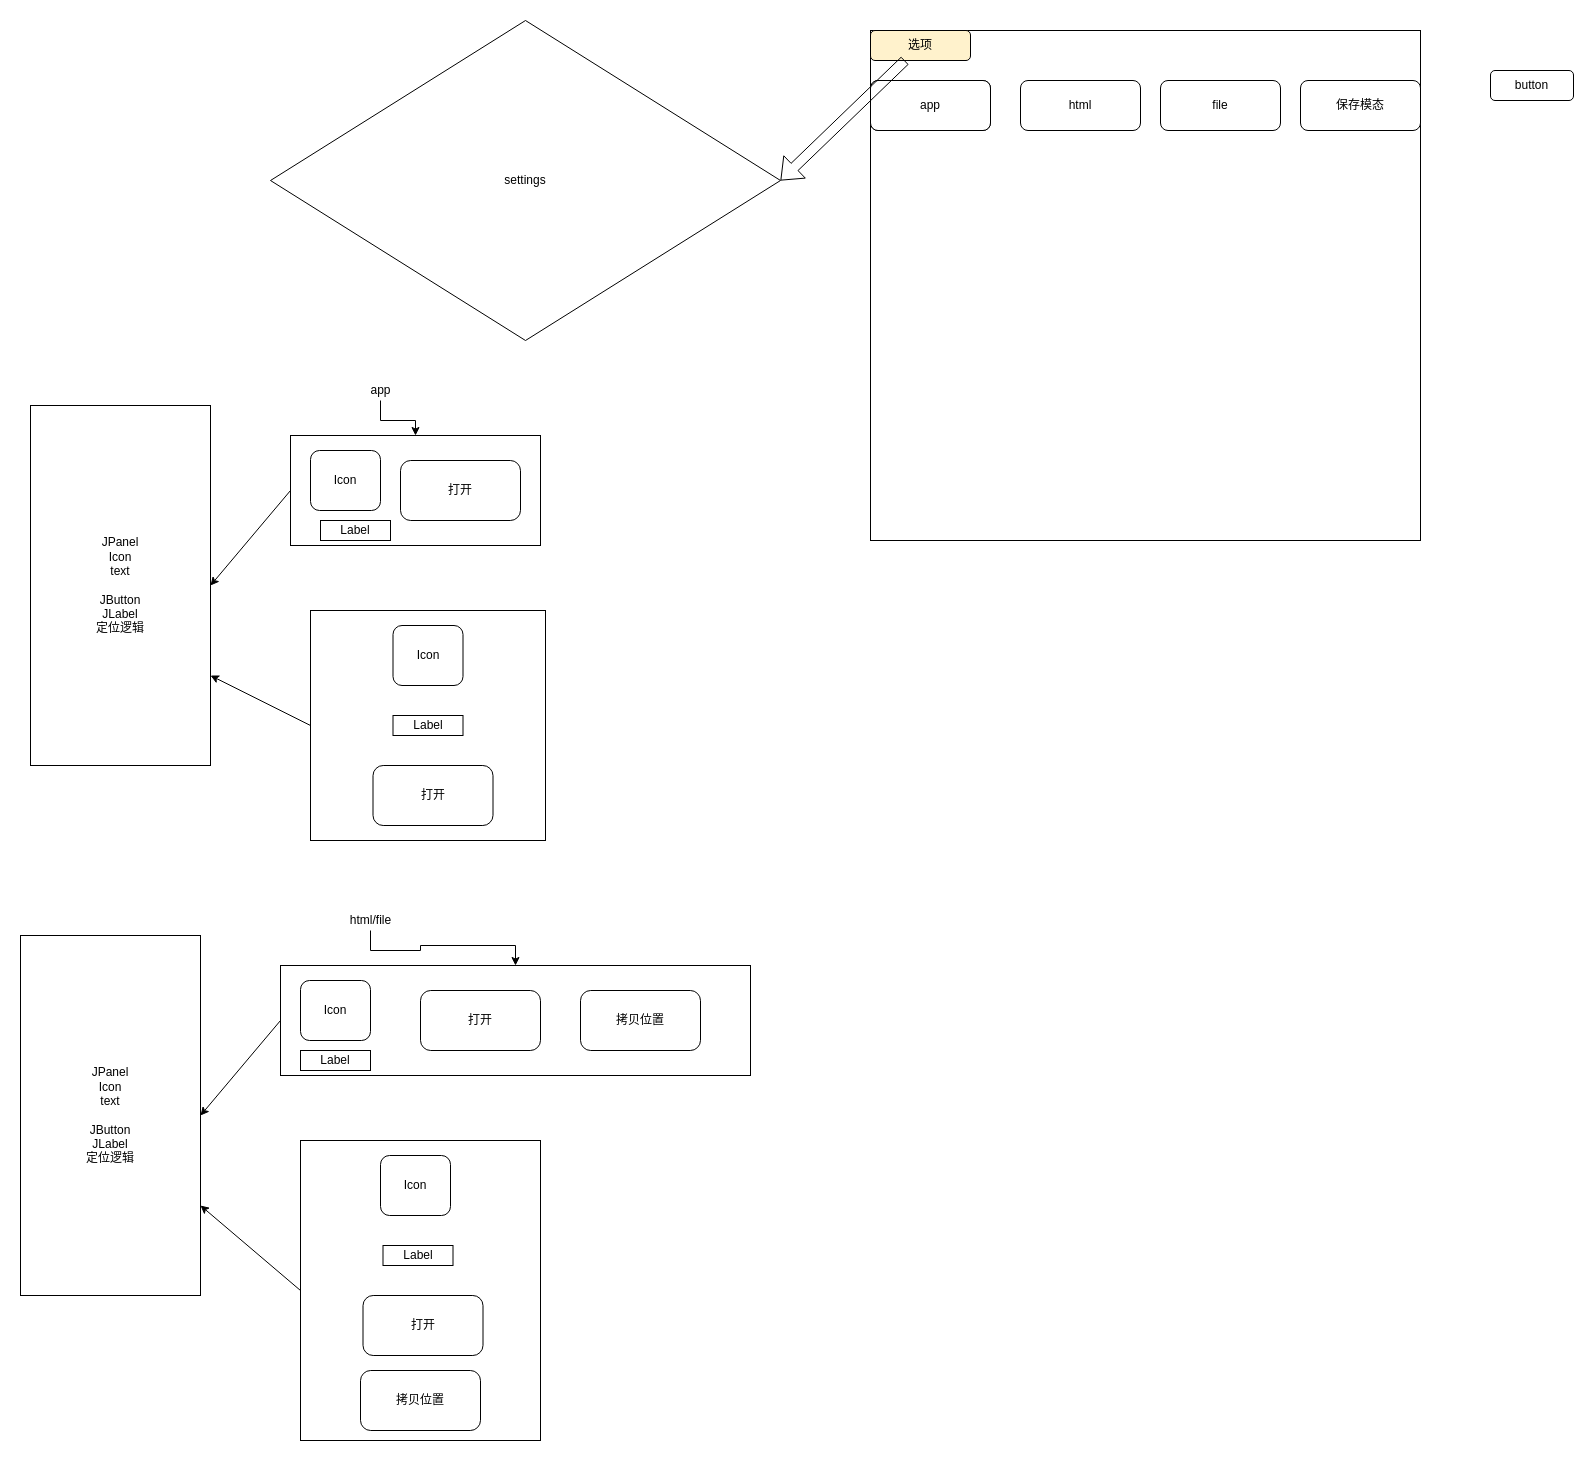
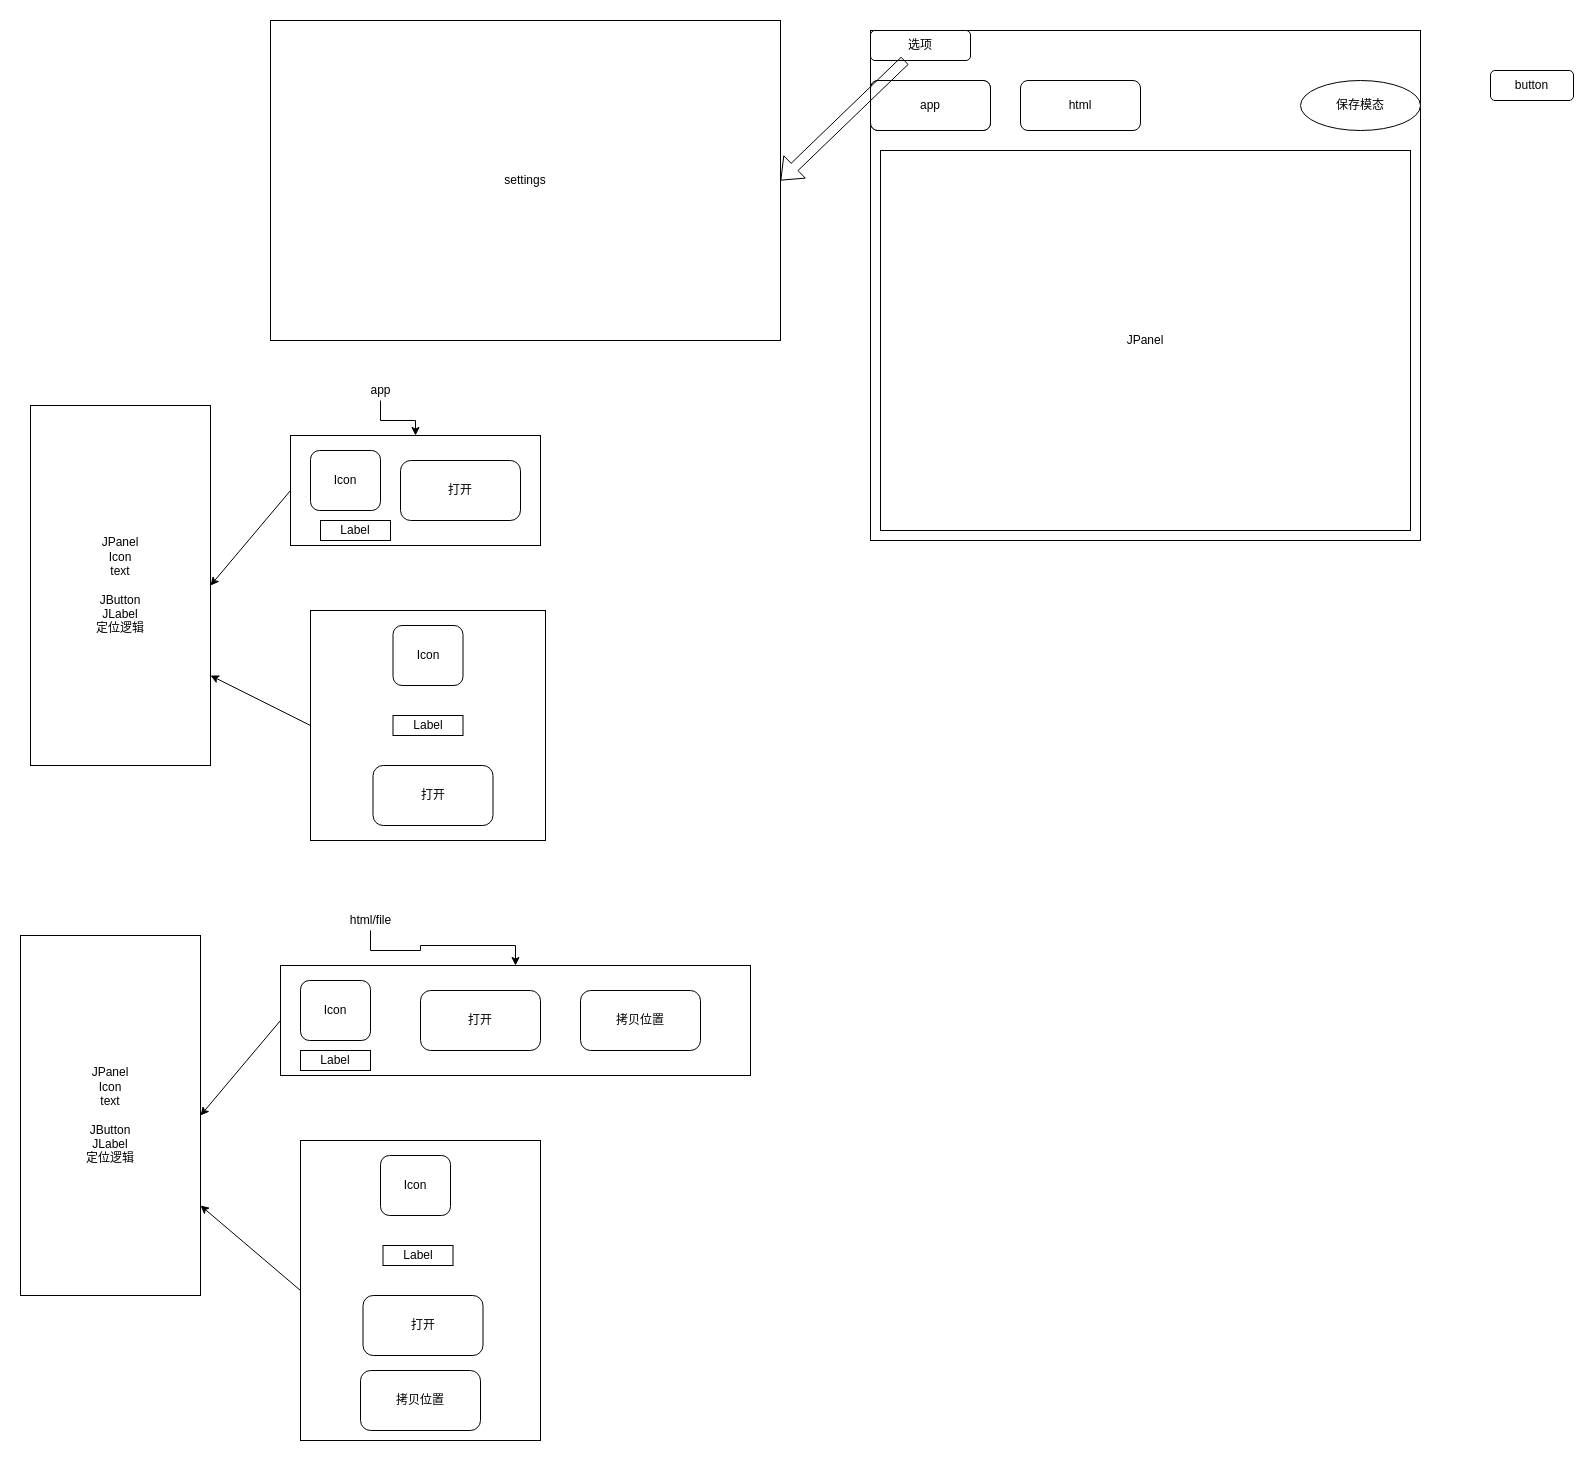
node "选项": fillcolor #fff2cc -> #ffffff
node "file": removed
node "保存模态": shape rounded rectangle -> ellipse
node "settings": shape diamond -> rectangle
node "JPanel": added
